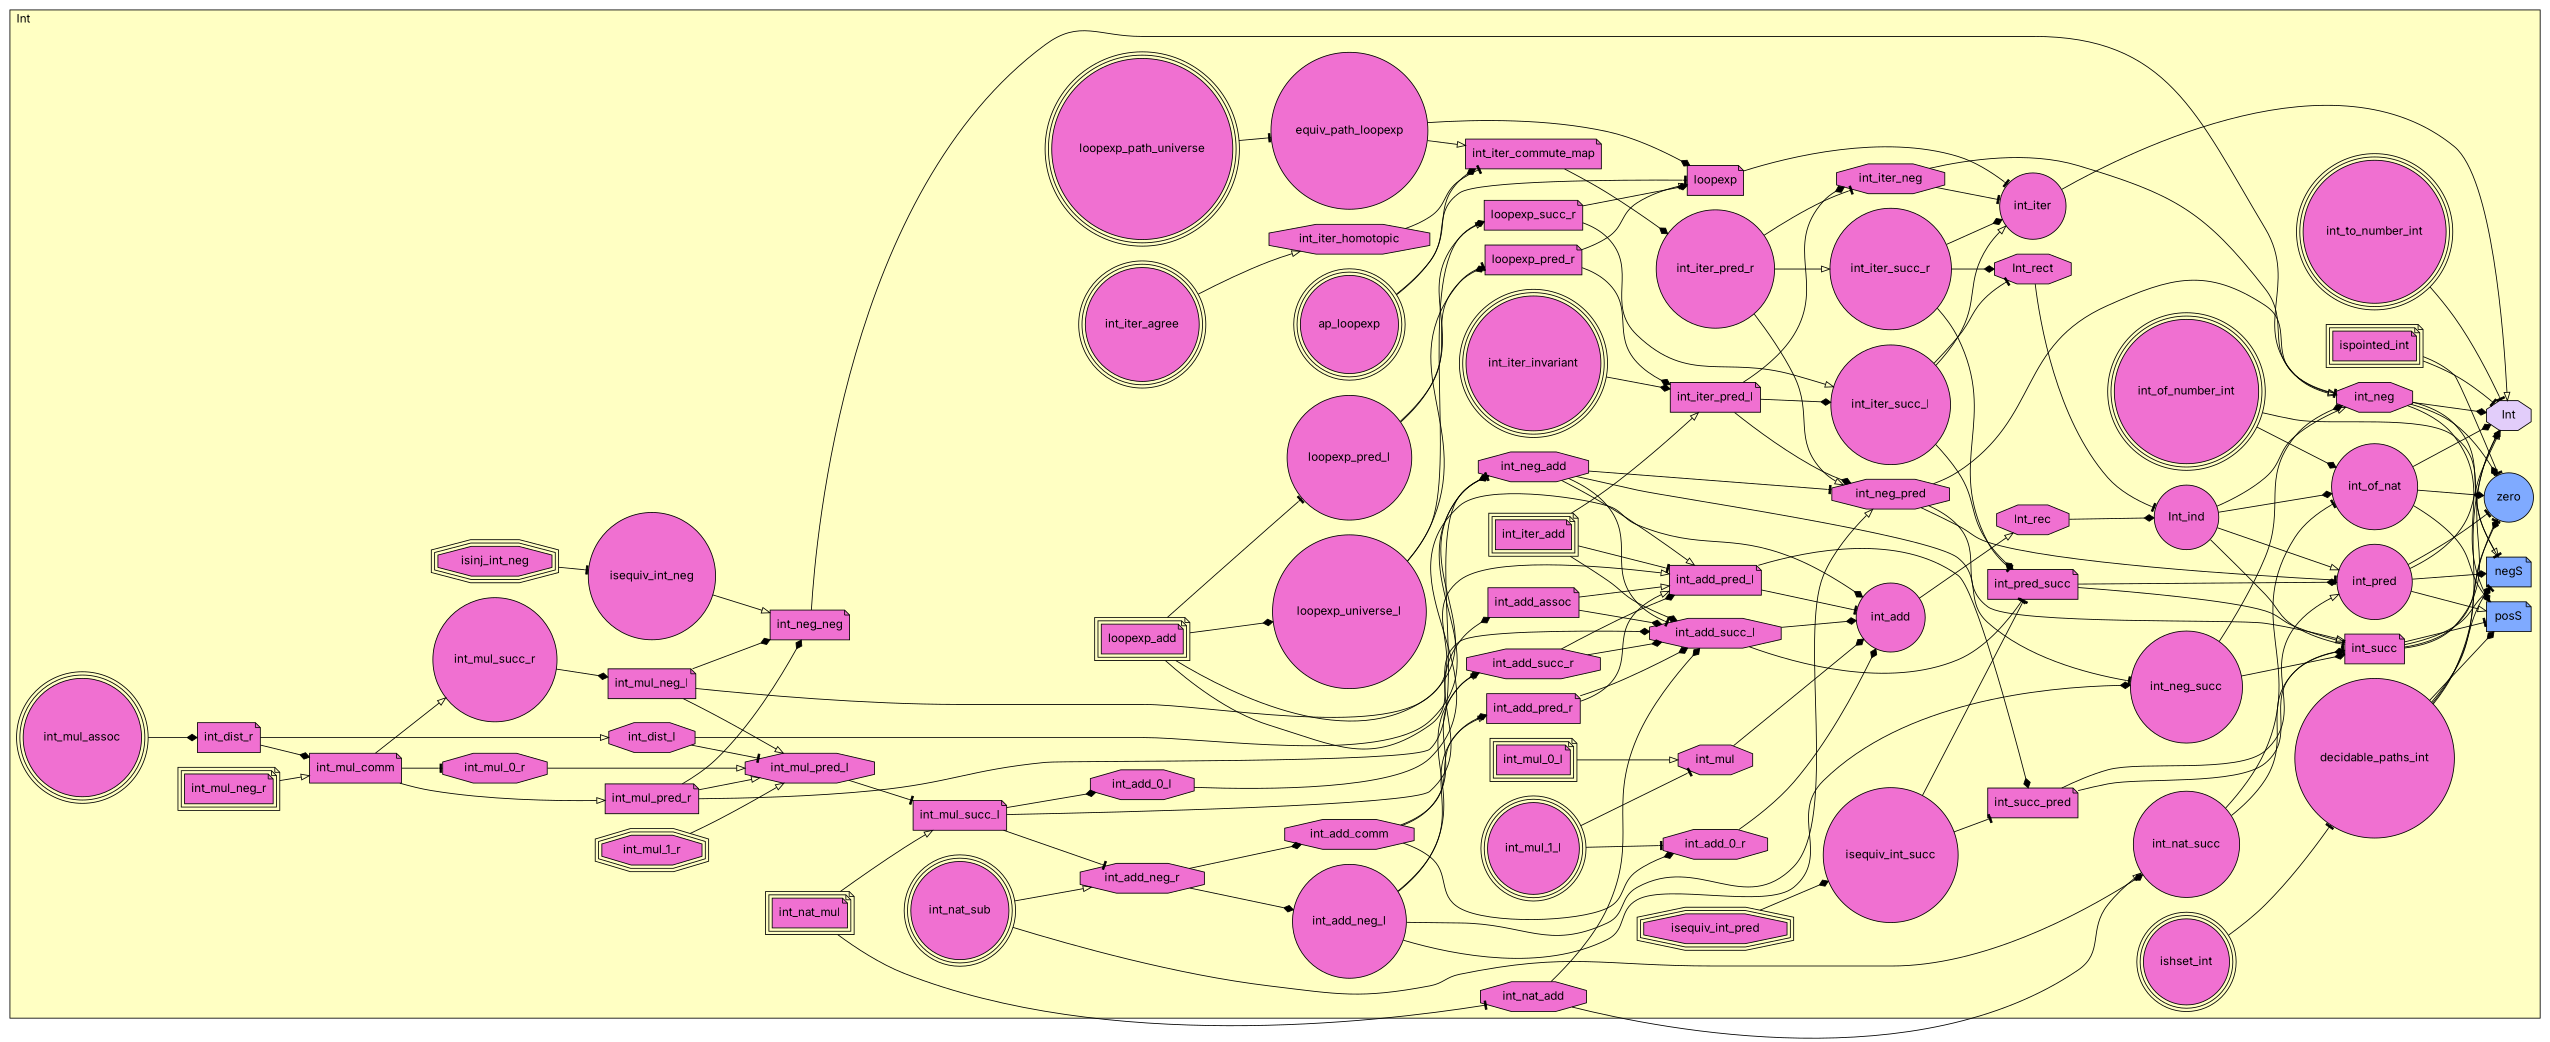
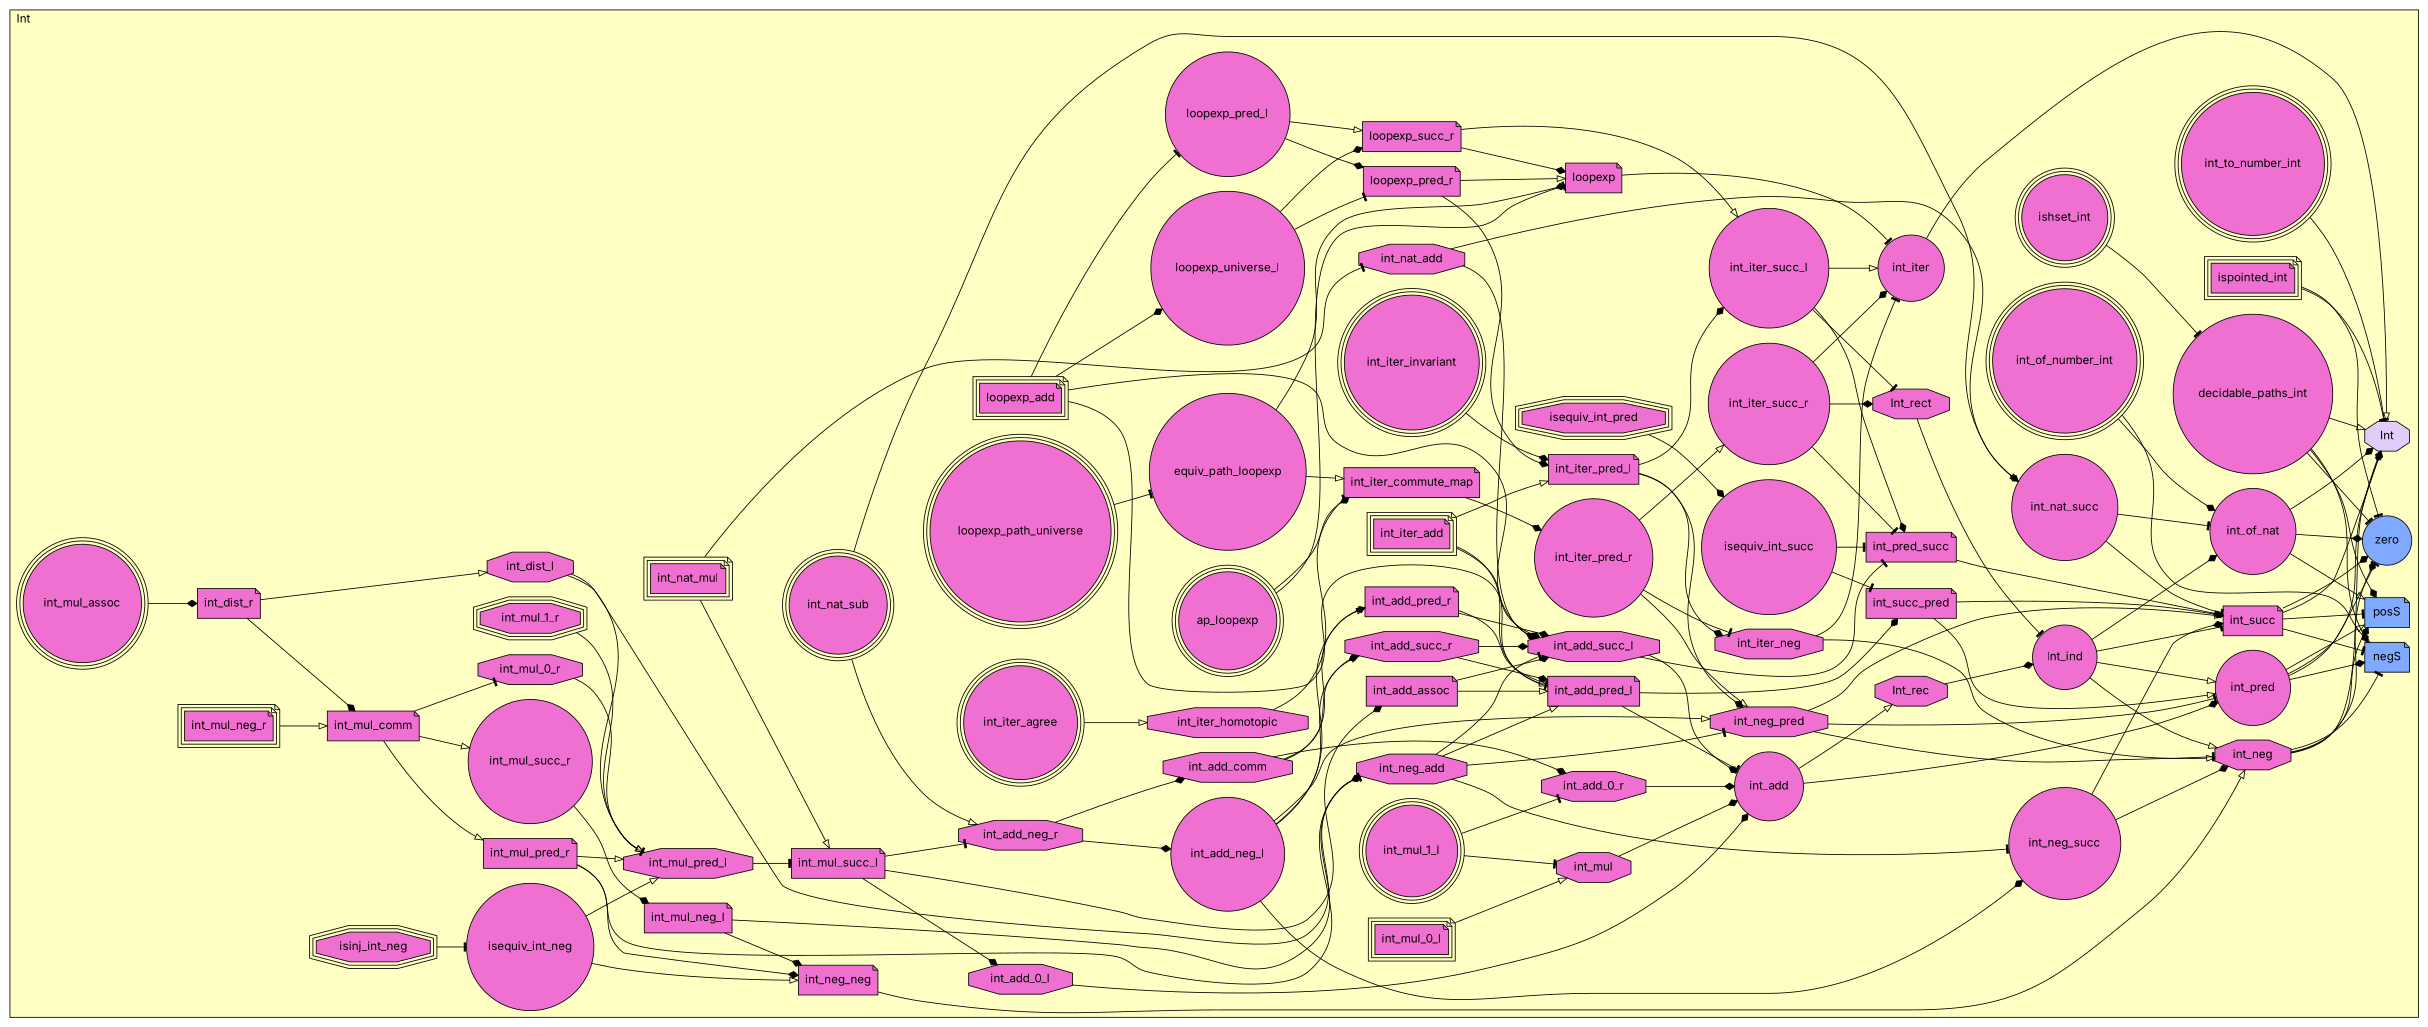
edge "int_pred_succ" -> "int_pred": now "int_add" -> "int_pred"
edge "int_mul_neg_l" -> "int_mul_pred_l": now "isequiv_int_neg" -> "int_mul_pred_l"
